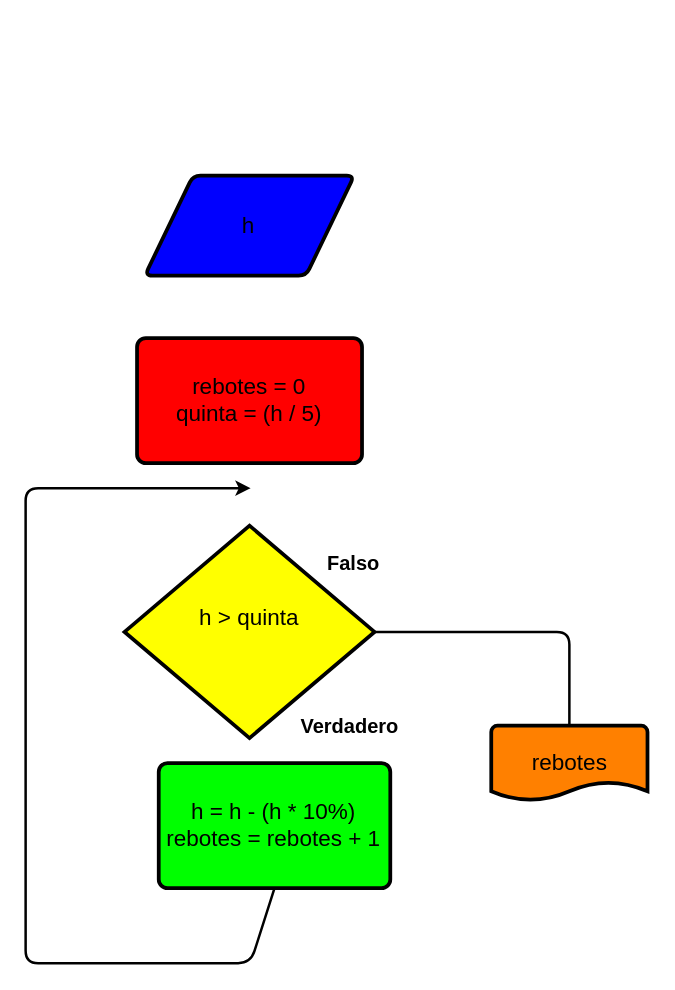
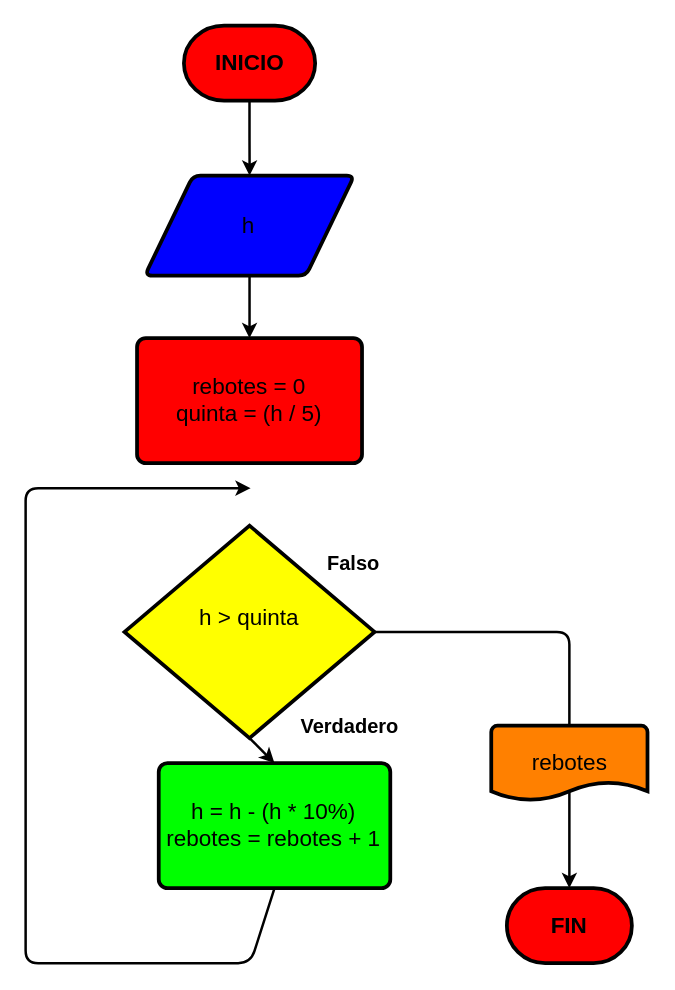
node "INICIO": added
edge "INICIO" -> "h": added
edge "h" -> "rebotes = 0 quinta = (h / 5)": added
edge "h > quinta" -> "h = h - (h * 10%) rebotes = rebotes + 1": added
edge "rebotes" -> "FIN": added
node "FIN": added
